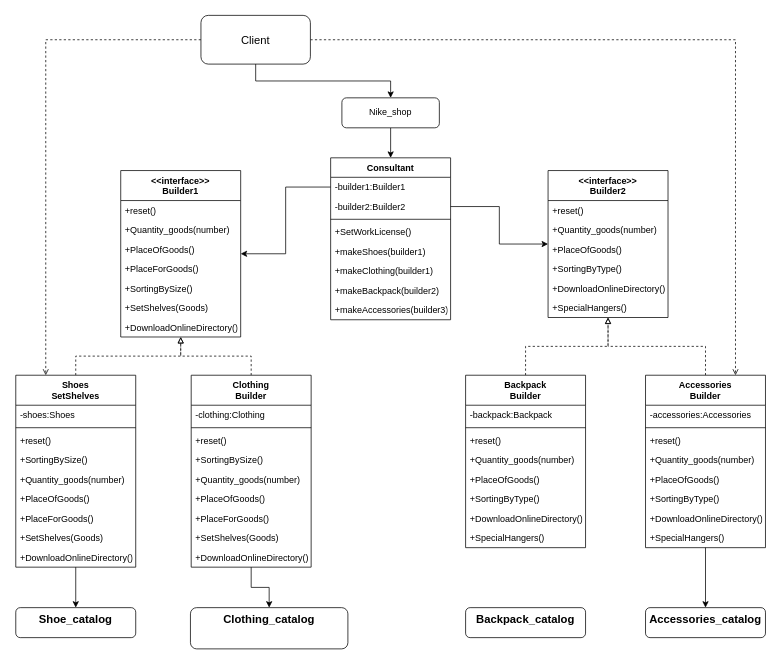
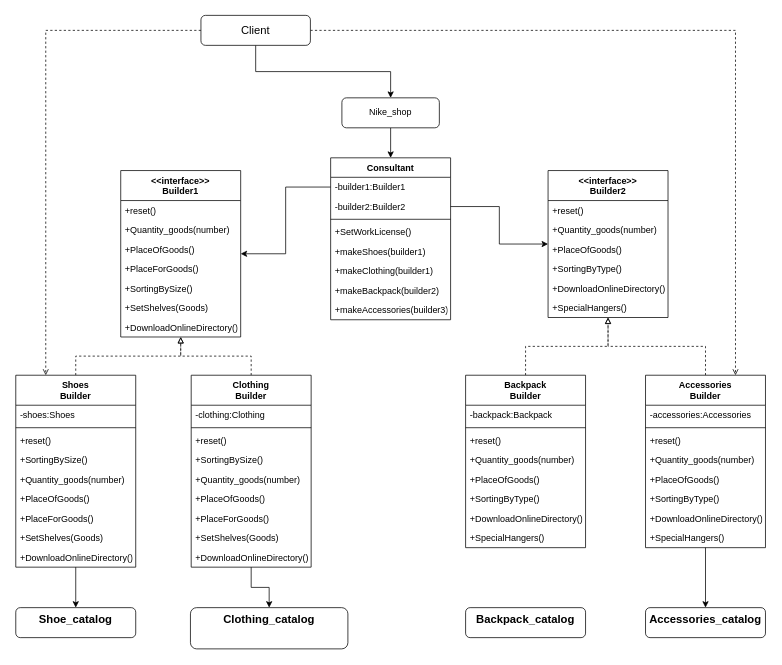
node "Client": size 110x49 -> 110x30
node "Shoes SetShelves": label "Shoes SetShelves" -> "Shoes Builder"
